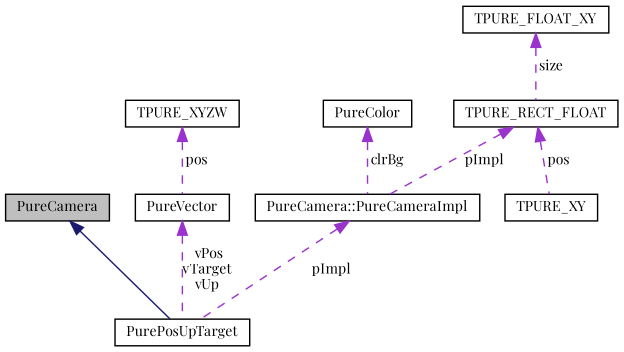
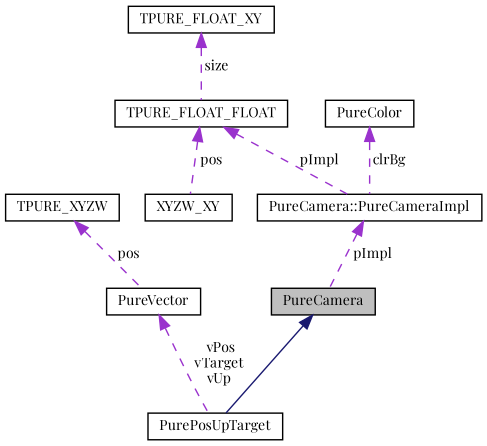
node "TPURE_RECT_FLOAT": label "TPURE_RECT_FLOAT" -> "TPURE_FLOAT_FLOAT"
node "TPURE_XY": label "TPURE_XY" -> "XYZW_XY"
edge "PurePosUpTarget" -> "PureCamera::PureCameraImpl": now "PureCamera" -> "PureCamera::PureCameraImpl"
